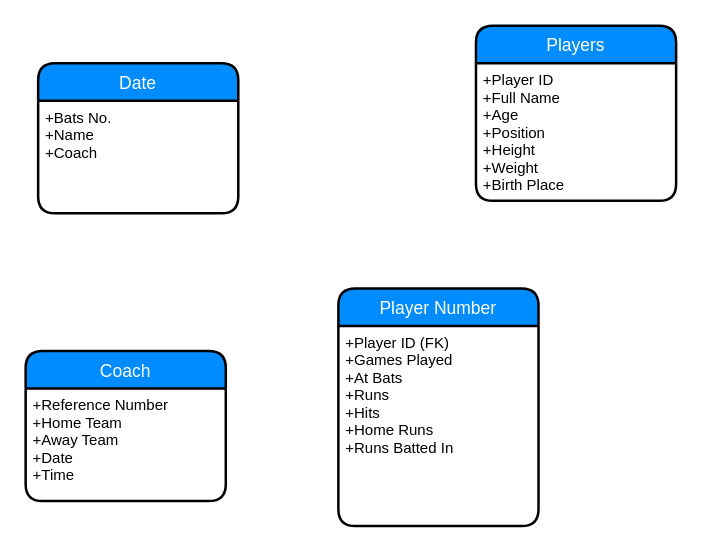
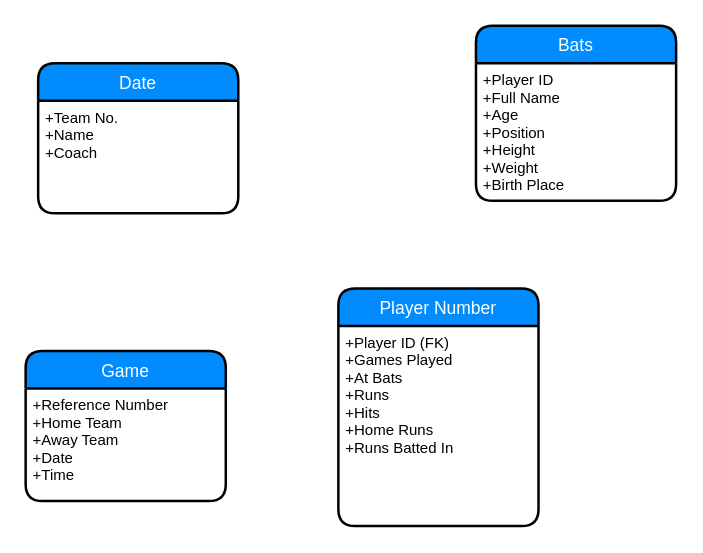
node "Players": label "Players" -> "Bats"
node "+Bats No. +Name +Coach": label "+Bats No. +Name +Coach" -> "+Team No. +Name +Coach"
node "Coach": label "Coach" -> "Game"
